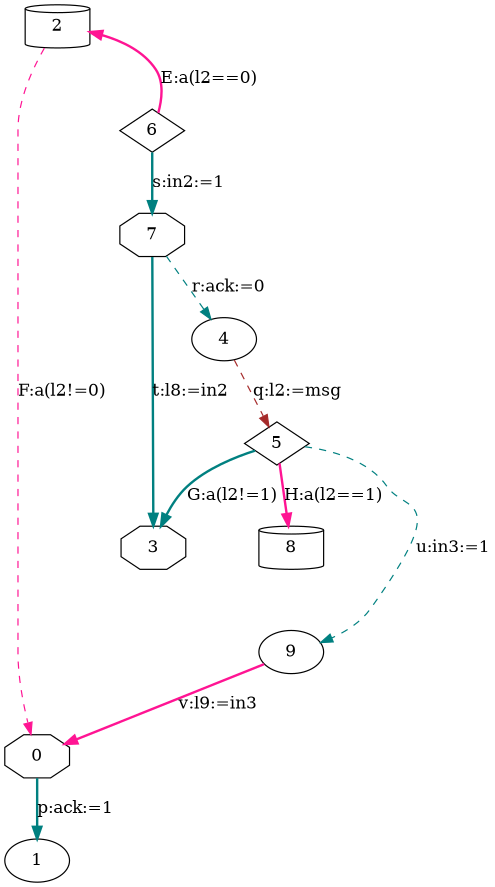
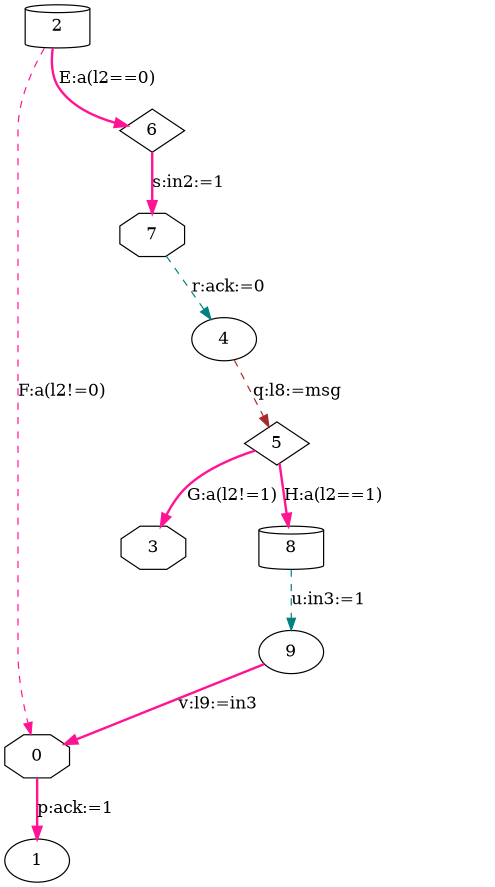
edge "6" -> "2": reversed
edge "6" -> "7": color teal -> deeppink
edge "7" -> "3": removed, label "t:l8:=in2"
edge "4" -> "5": label "q:l2:=msg" -> "q:l8:=msg"
edge "5" -> "3": color teal -> deeppink
edge "5" -> "9": now "8" -> "9"
edge "0" -> "1": color teal -> deeppink
